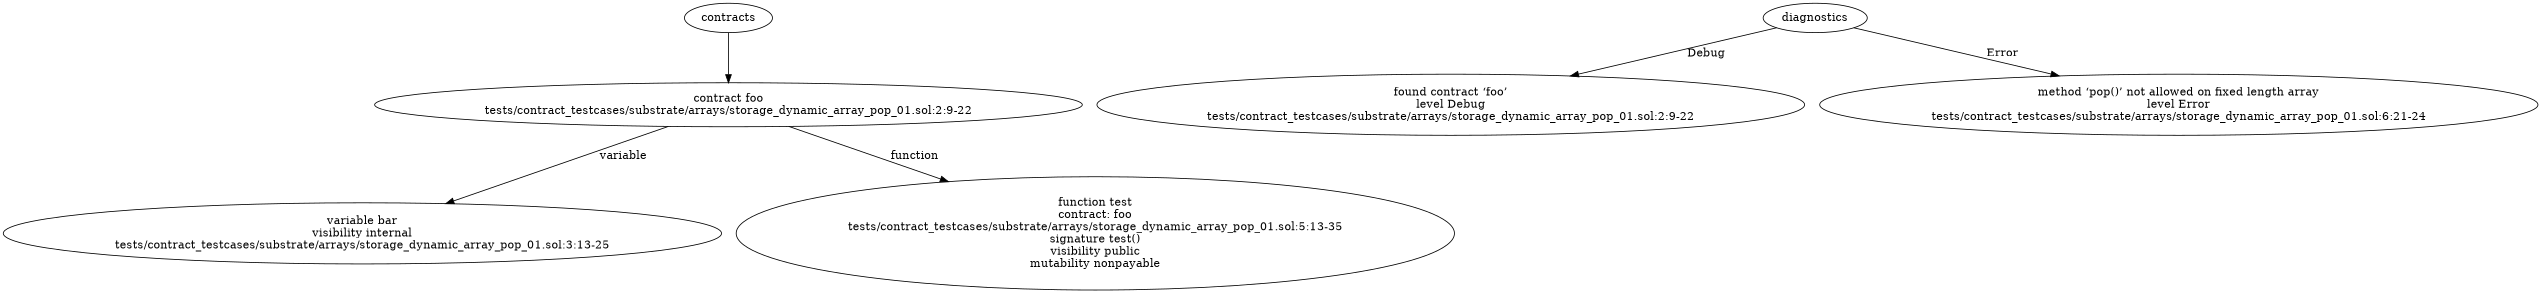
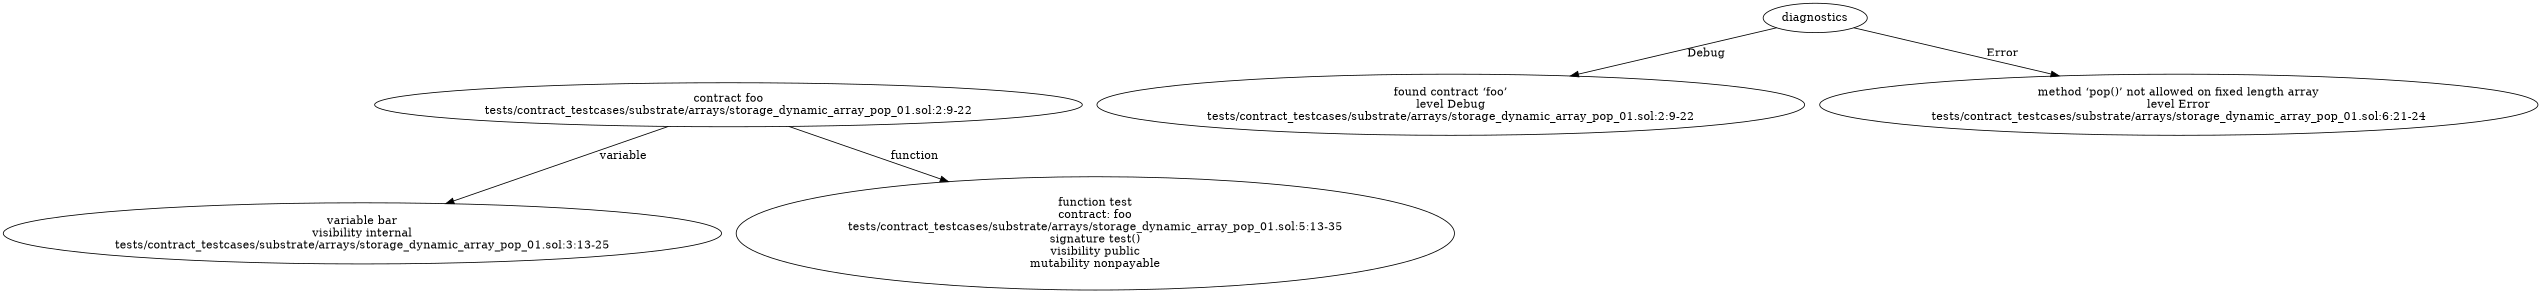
node "contracts": removed
